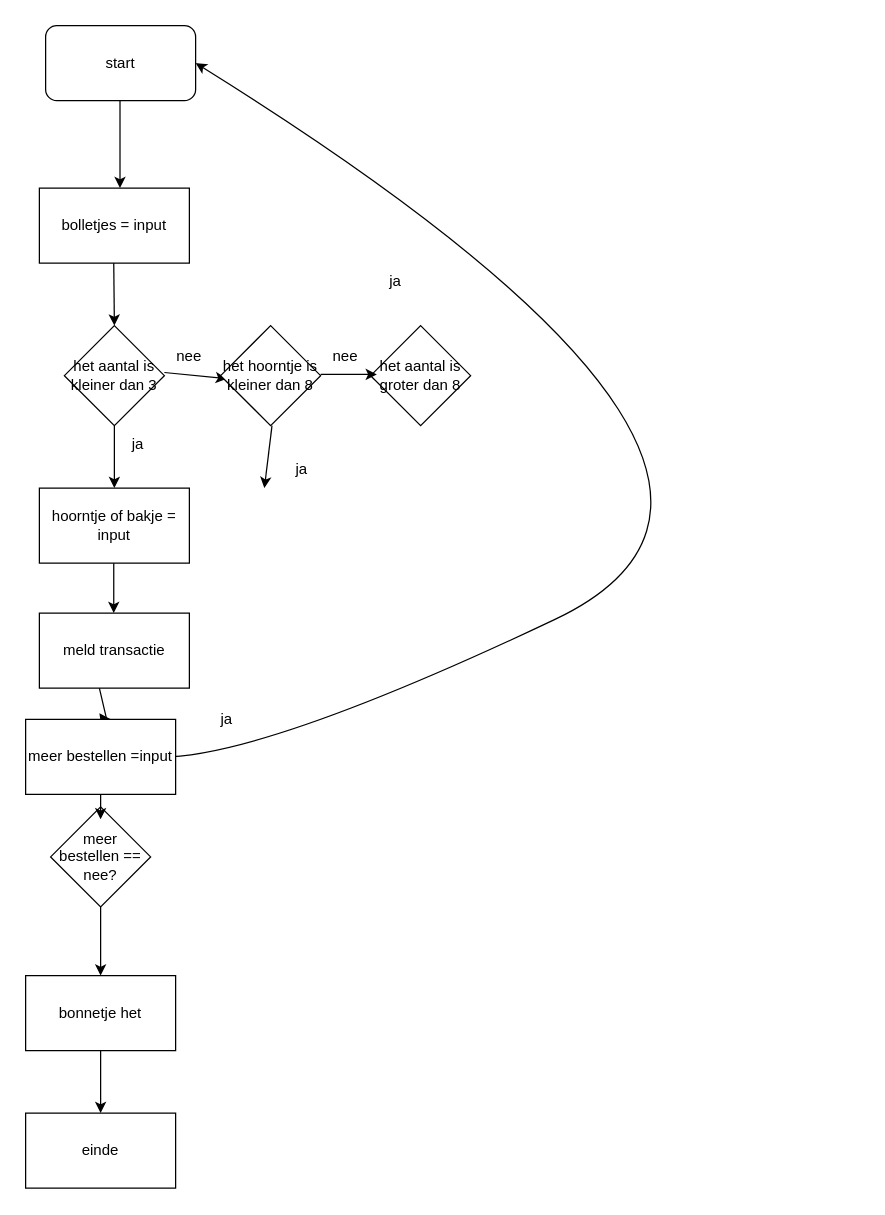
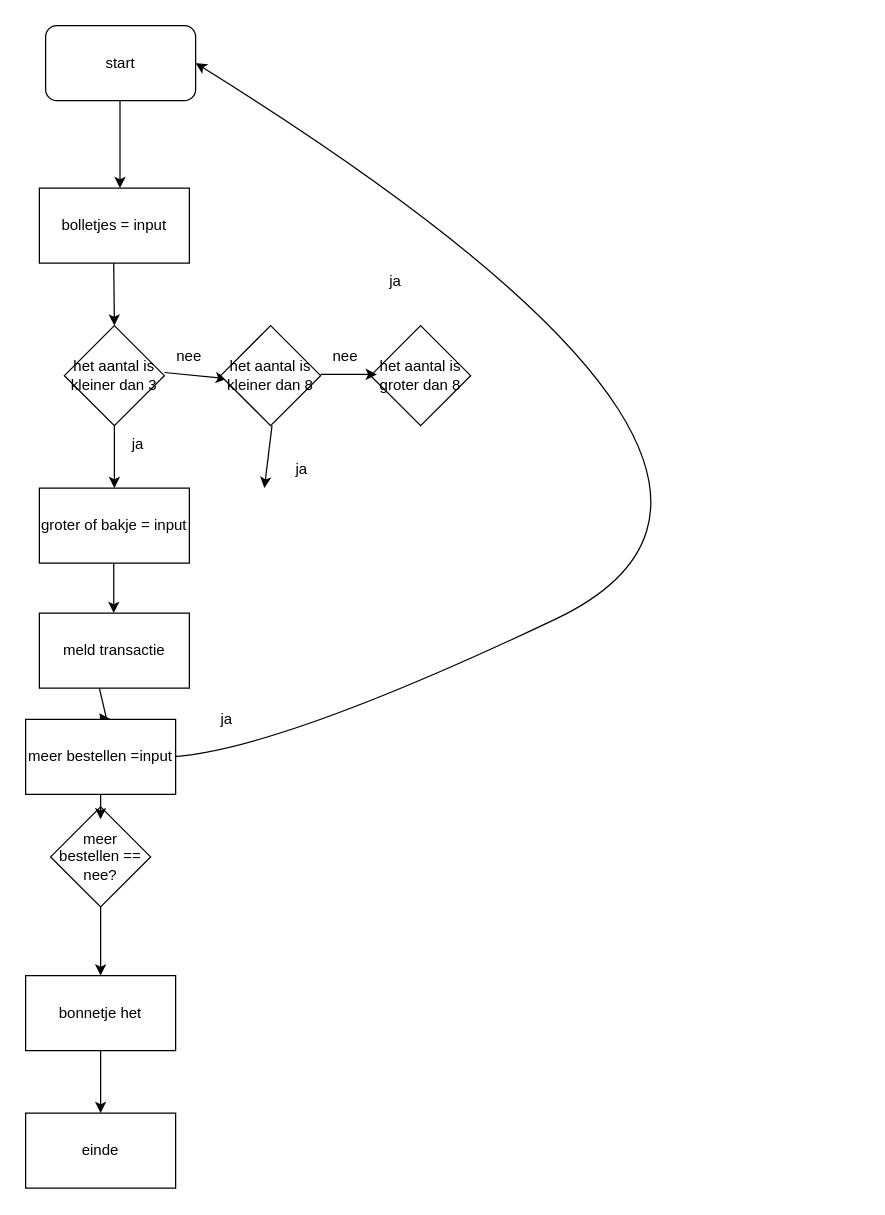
node "het hoorntje is kleiner dan 8": label "het hoorntje is kleiner dan 8" -> "het aantal is kleiner dan 8"
node "hoorntje of bakje = input": label "hoorntje of bakje = input" -> "groter of bakje = input"
